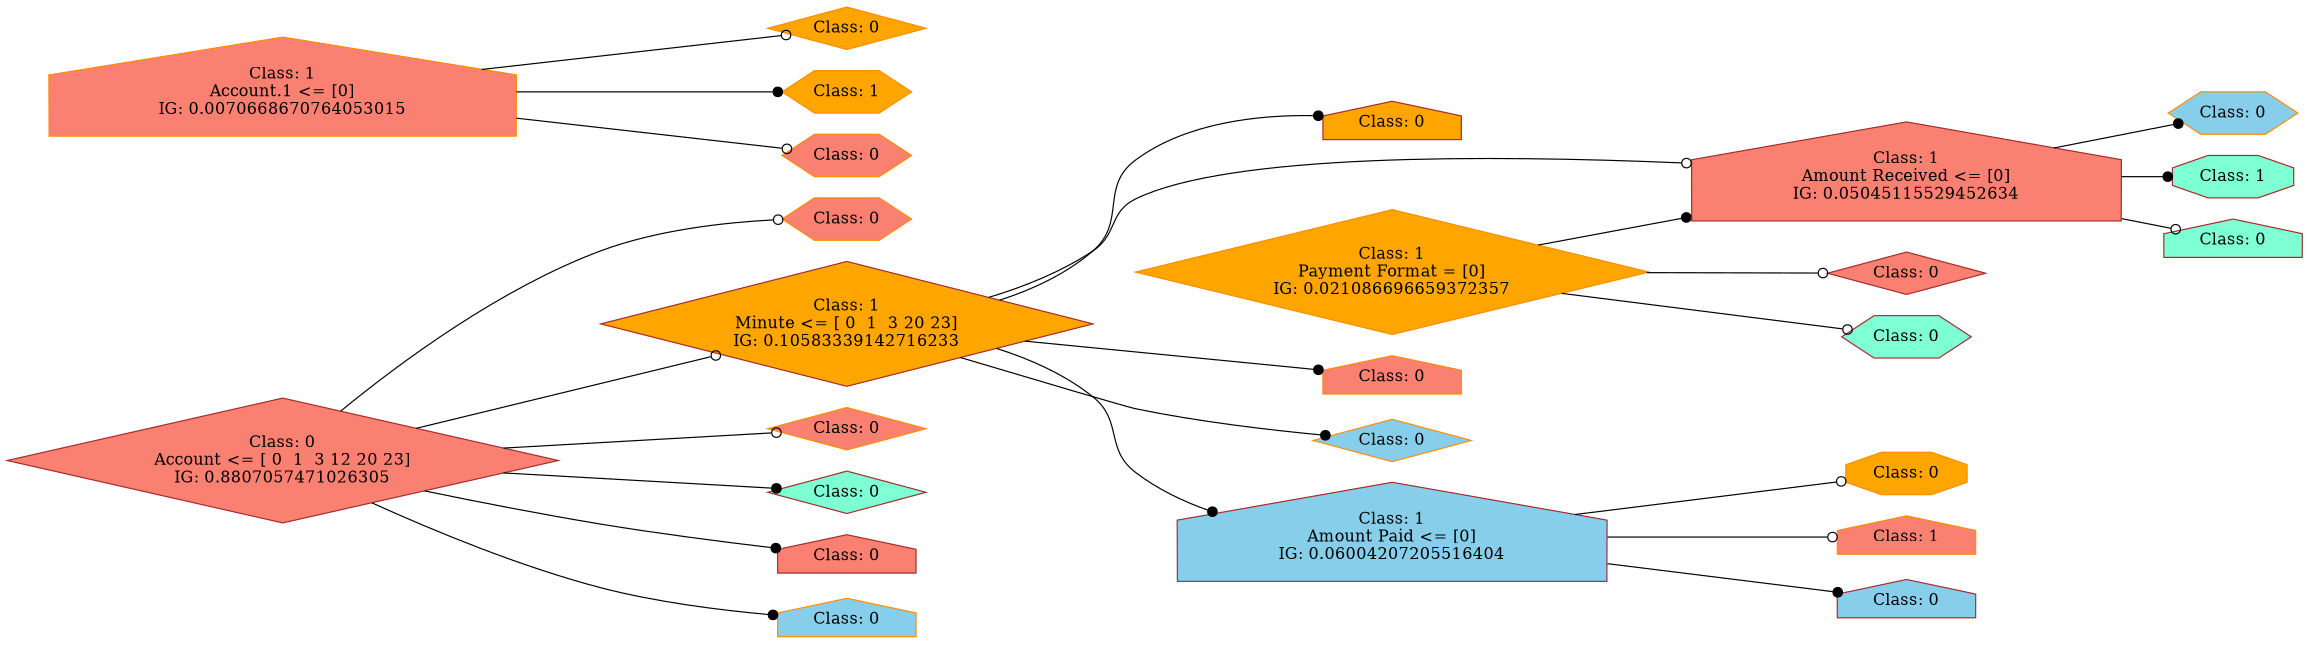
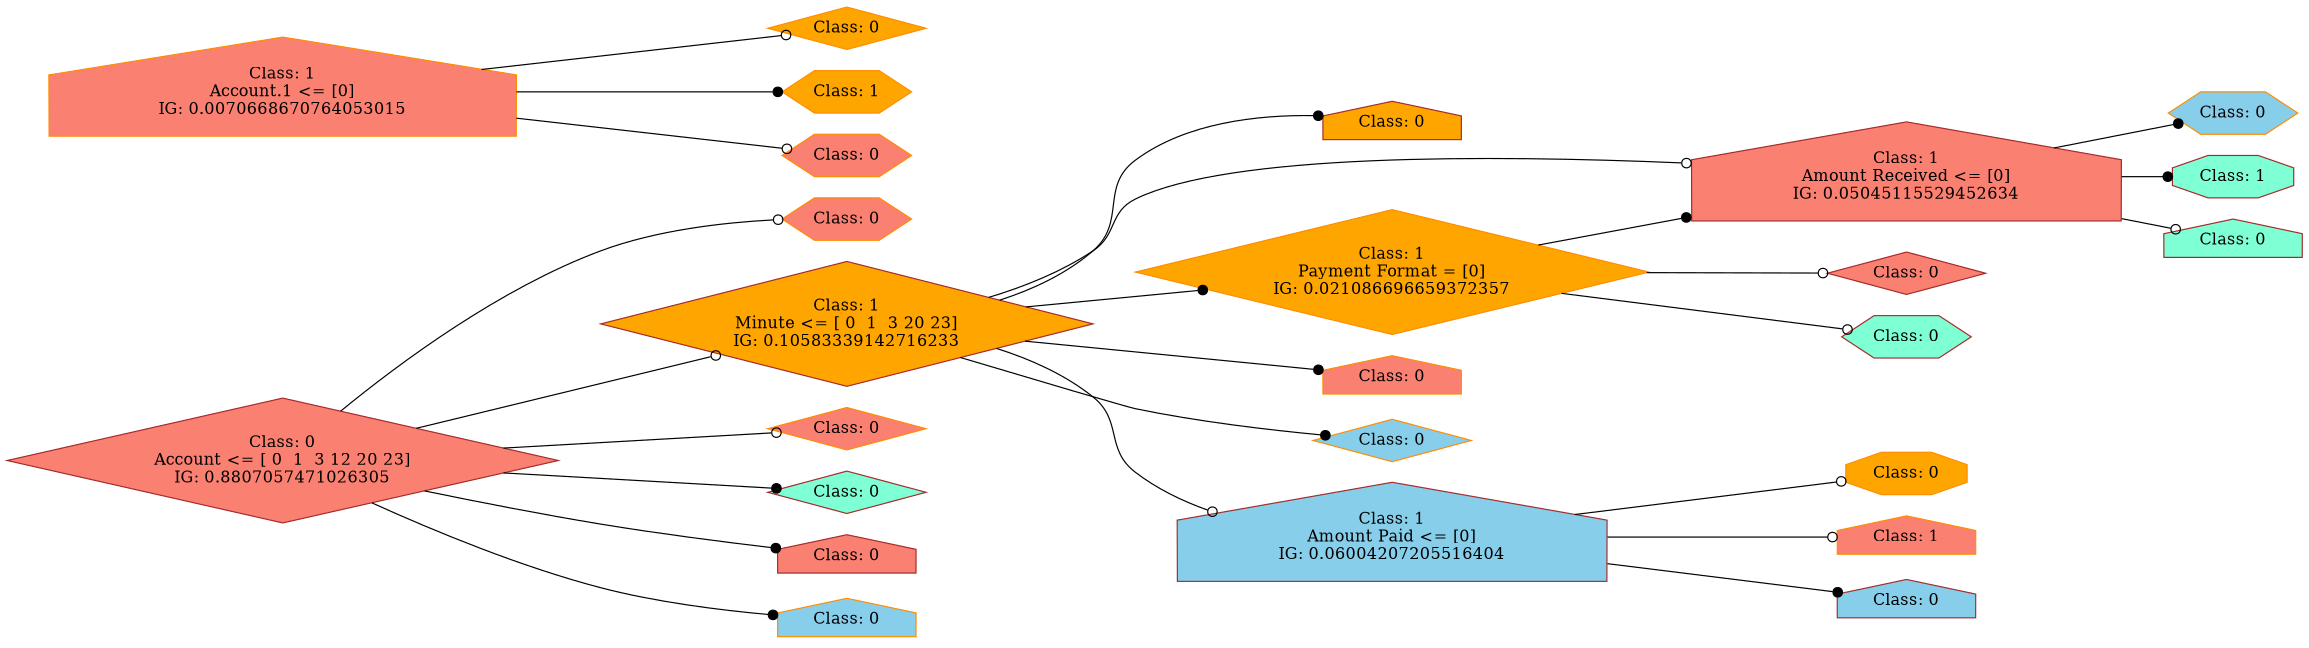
edge "Class: 1 Minute <= [ 0  1  3 20 23] IG: 0.10583339142716233" -> "Class: 1 Payment Format = [0] IG: 0.021086696659372357": added
edge "Class: 1 Minute <= [ 0  1  3 20 23] IG: 0.10583339142716233" -> "Class: 1 Amount Paid <= [0] IG: 0.06004207205516404": arrowhead dot -> odot
